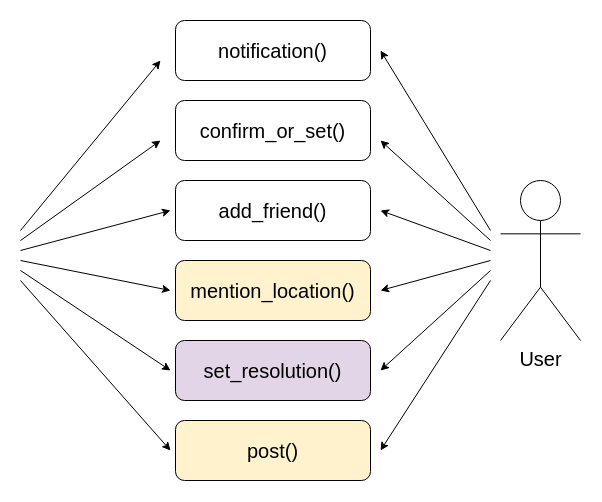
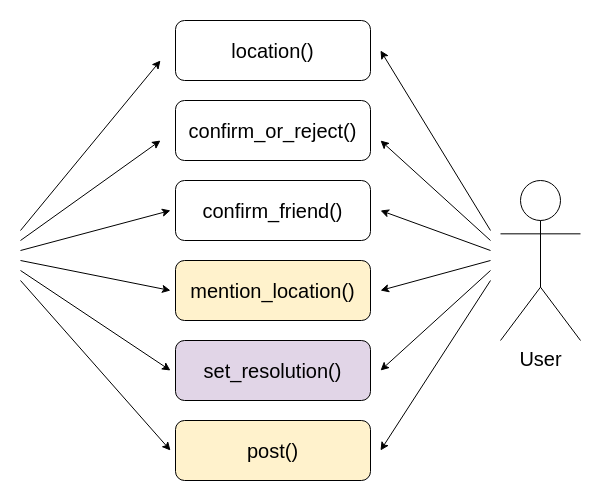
node "notification()": label "notification()" -> "location()"
node "confirm_or_set()": label "confirm_or_set()" -> "confirm_or_reject()"
node "add_friend()": label "add_friend()" -> "confirm_friend()"
